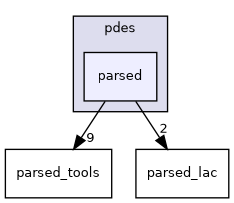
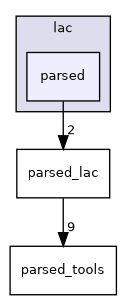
cluster "pdes": label "pdes" -> "lac"
edge "parsed" -> "parsed_tools": now "parsed_lac" -> "parsed_tools"
